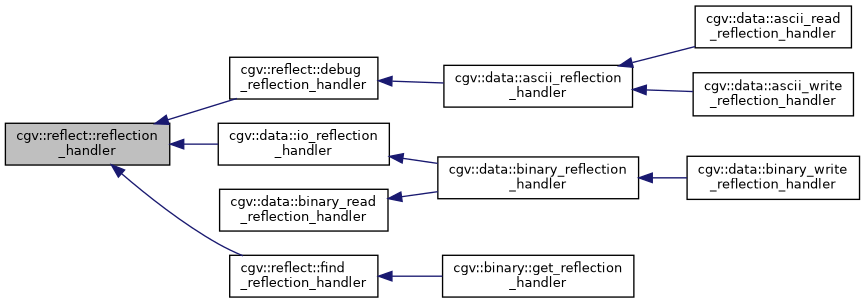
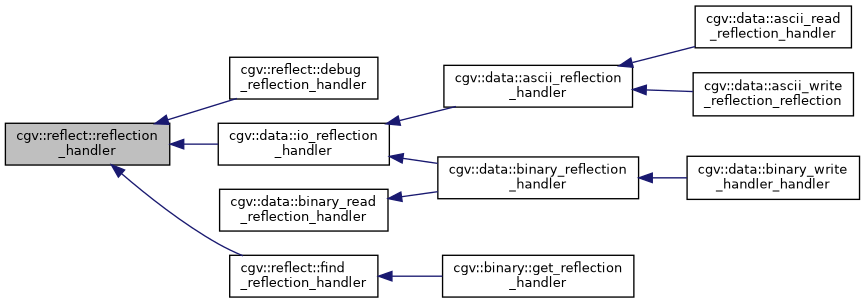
edge "cgv::data::ascii_reflection _handler" -> "cgv::reflect::debug _reflection_handler": now "cgv::data::ascii_reflection _handler" -> "cgv::data::io_reflection _handler"
node "cgv::data::ascii_write _reflection_handler": label "cgv::data::ascii_write _reflection_handler" -> "cgv::data::ascii_write _reflection_reflection"
node "cgv::data::binary_write _reflection_handler": label "cgv::data::binary_write _reflection_handler" -> "cgv::data::binary_write _handler_handler"
